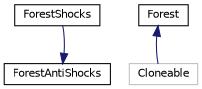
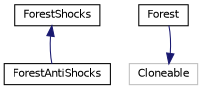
edge "ForestShocks" -> "ForestAntiShocks": reversed
edge "Cloneable" -> "Forest": reversed
